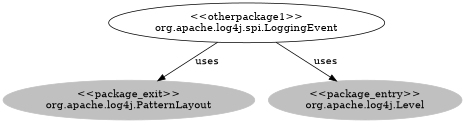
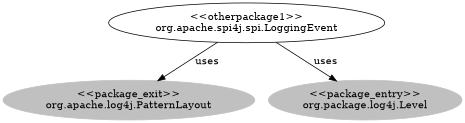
node "<<otherpackage1>> org.apache.log4j.spi.LoggingEvent": label "<<otherpackage1>> org.apache.log4j.spi.LoggingEvent" -> "<<otherpackage1>> org.apache.spi4j.spi.LoggingEvent"
node "<<package_entry>> org.apache.log4j.Level": label "<<package_entry>> org.apache.log4j.Level" -> "<<package_entry>> org.package.log4j.Level"
